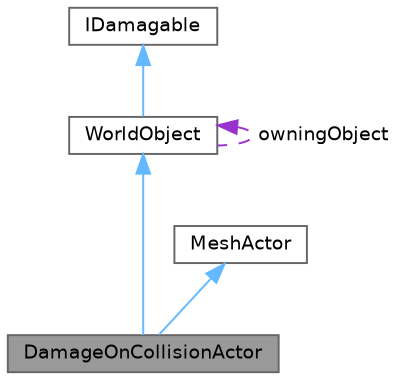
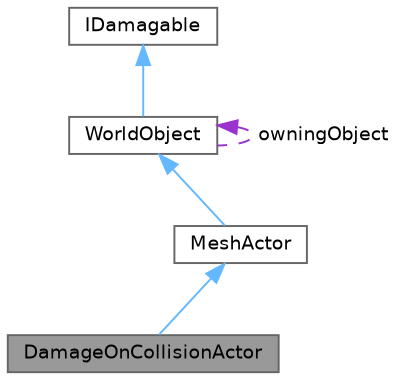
edge "DamageOnCollisionActor" -> "WorldObject": now "MeshActor" -> "WorldObject"
